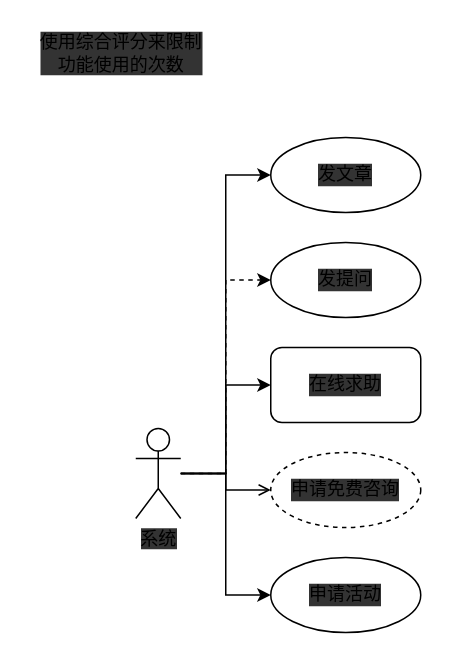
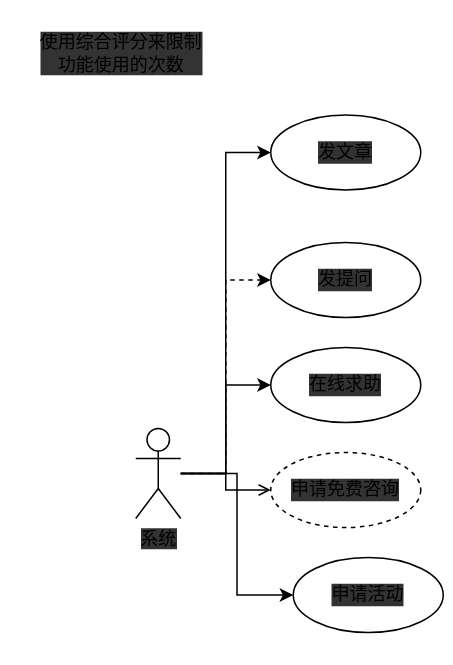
node "发文章": moved (346, 175) -> (346, 152)
node "在线求助": shape rounded rectangle -> ellipse
node "申请活动": moved (346, 595) -> (368, 595)
